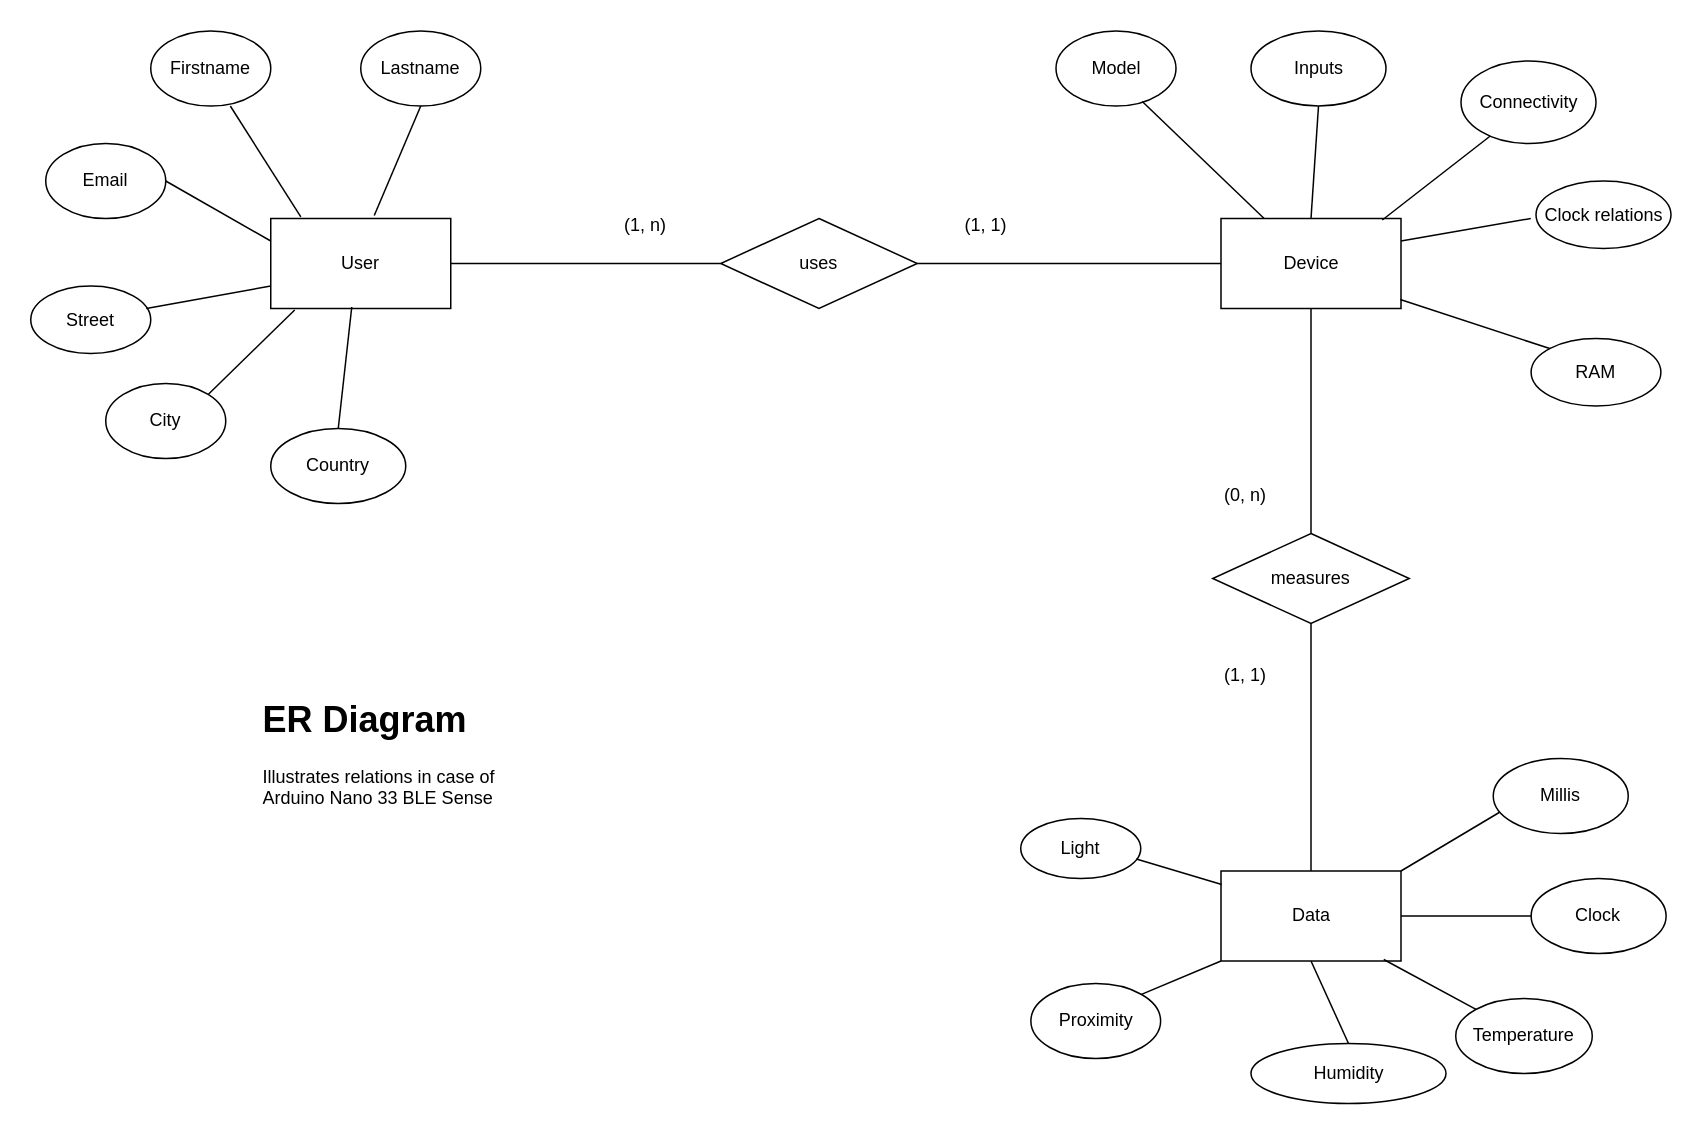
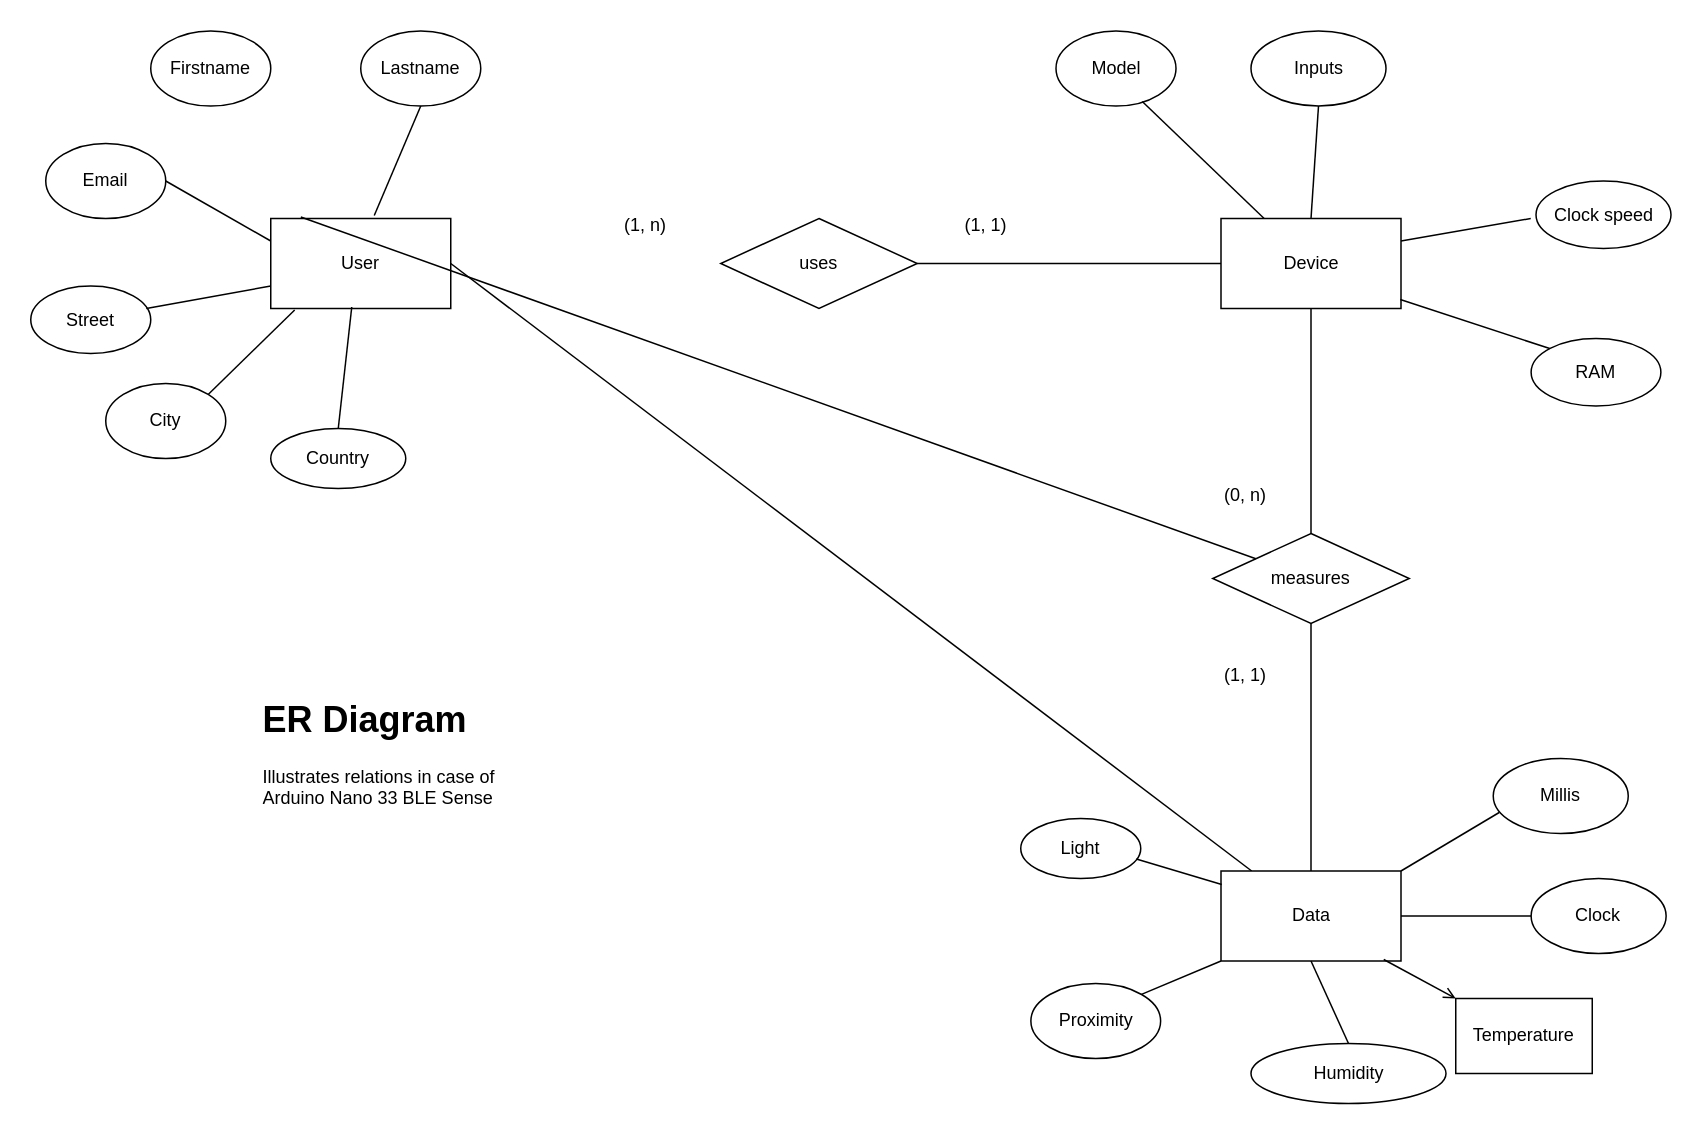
node "Connectivity": removed
edge "Firstname" -- "User": now "measures" -- "User"
edge "Connectivity" -- "Device": removed
node "Clock relations": label "Clock relations" -> "Clock speed"
edge "User" -- "uses": now "User" -- "Data"
node "Country": size 135x75 -> 135x60
edge "Data" -- "Temperature": arrowhead none -> open
node "Temperature": shape ellipse -> rectangle
